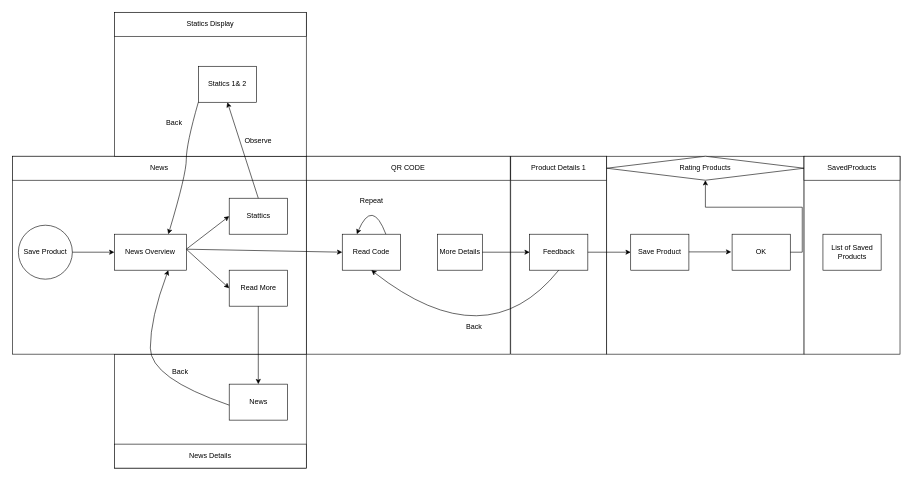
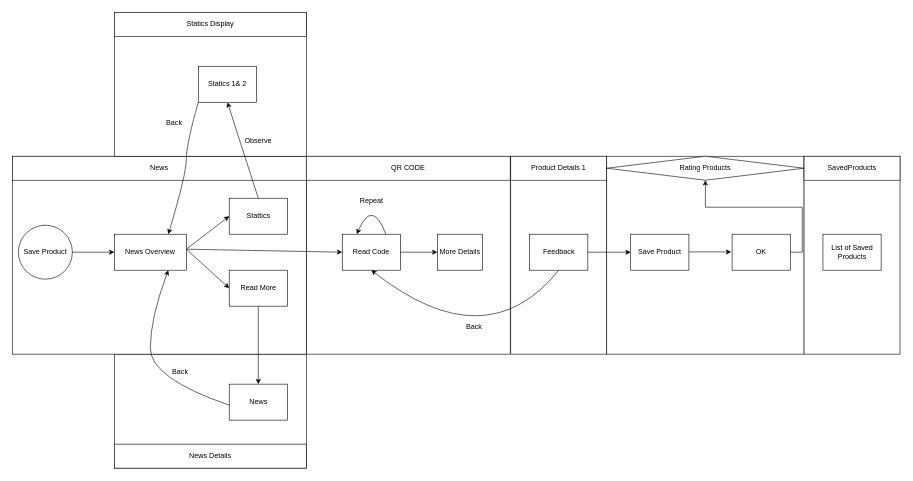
edge "Read Code" -> "More Details": added
edge "More Details" -> "Feedback": removed
